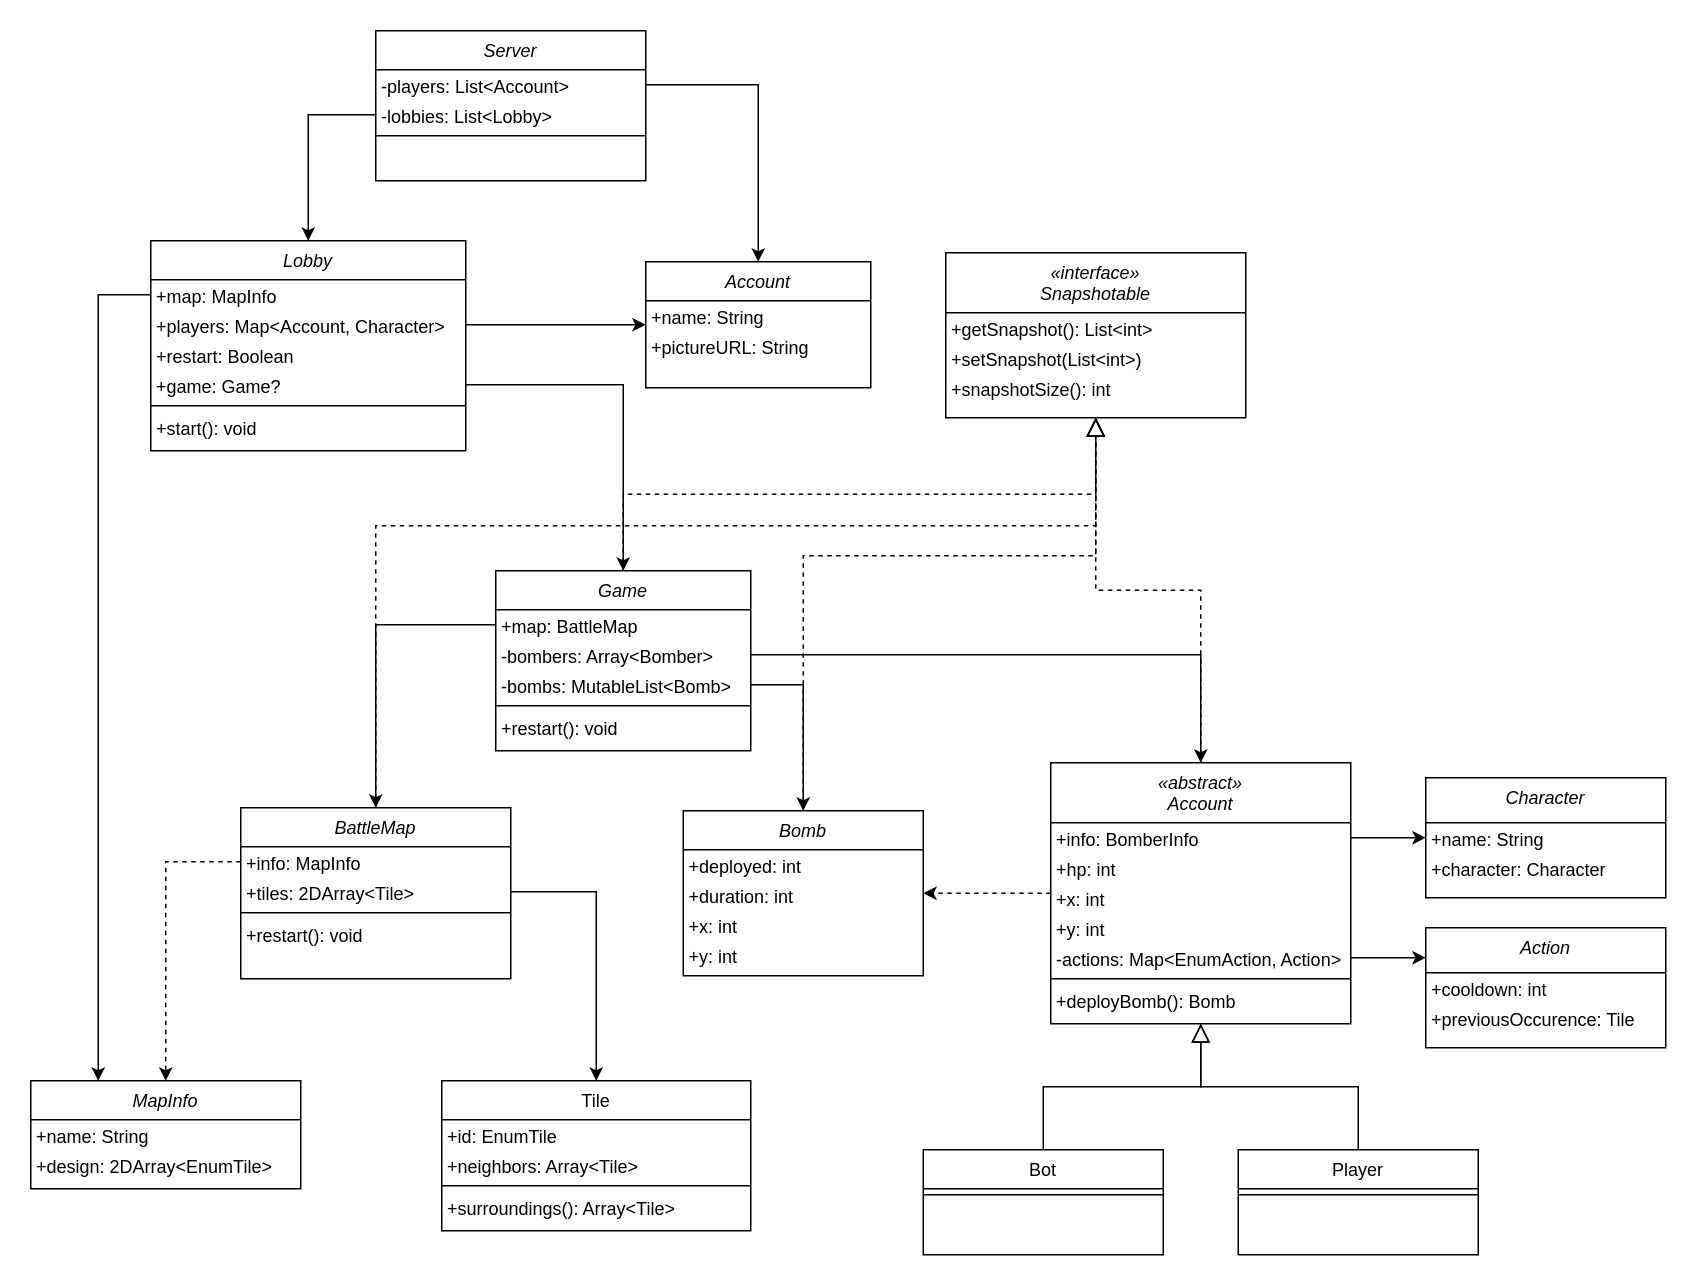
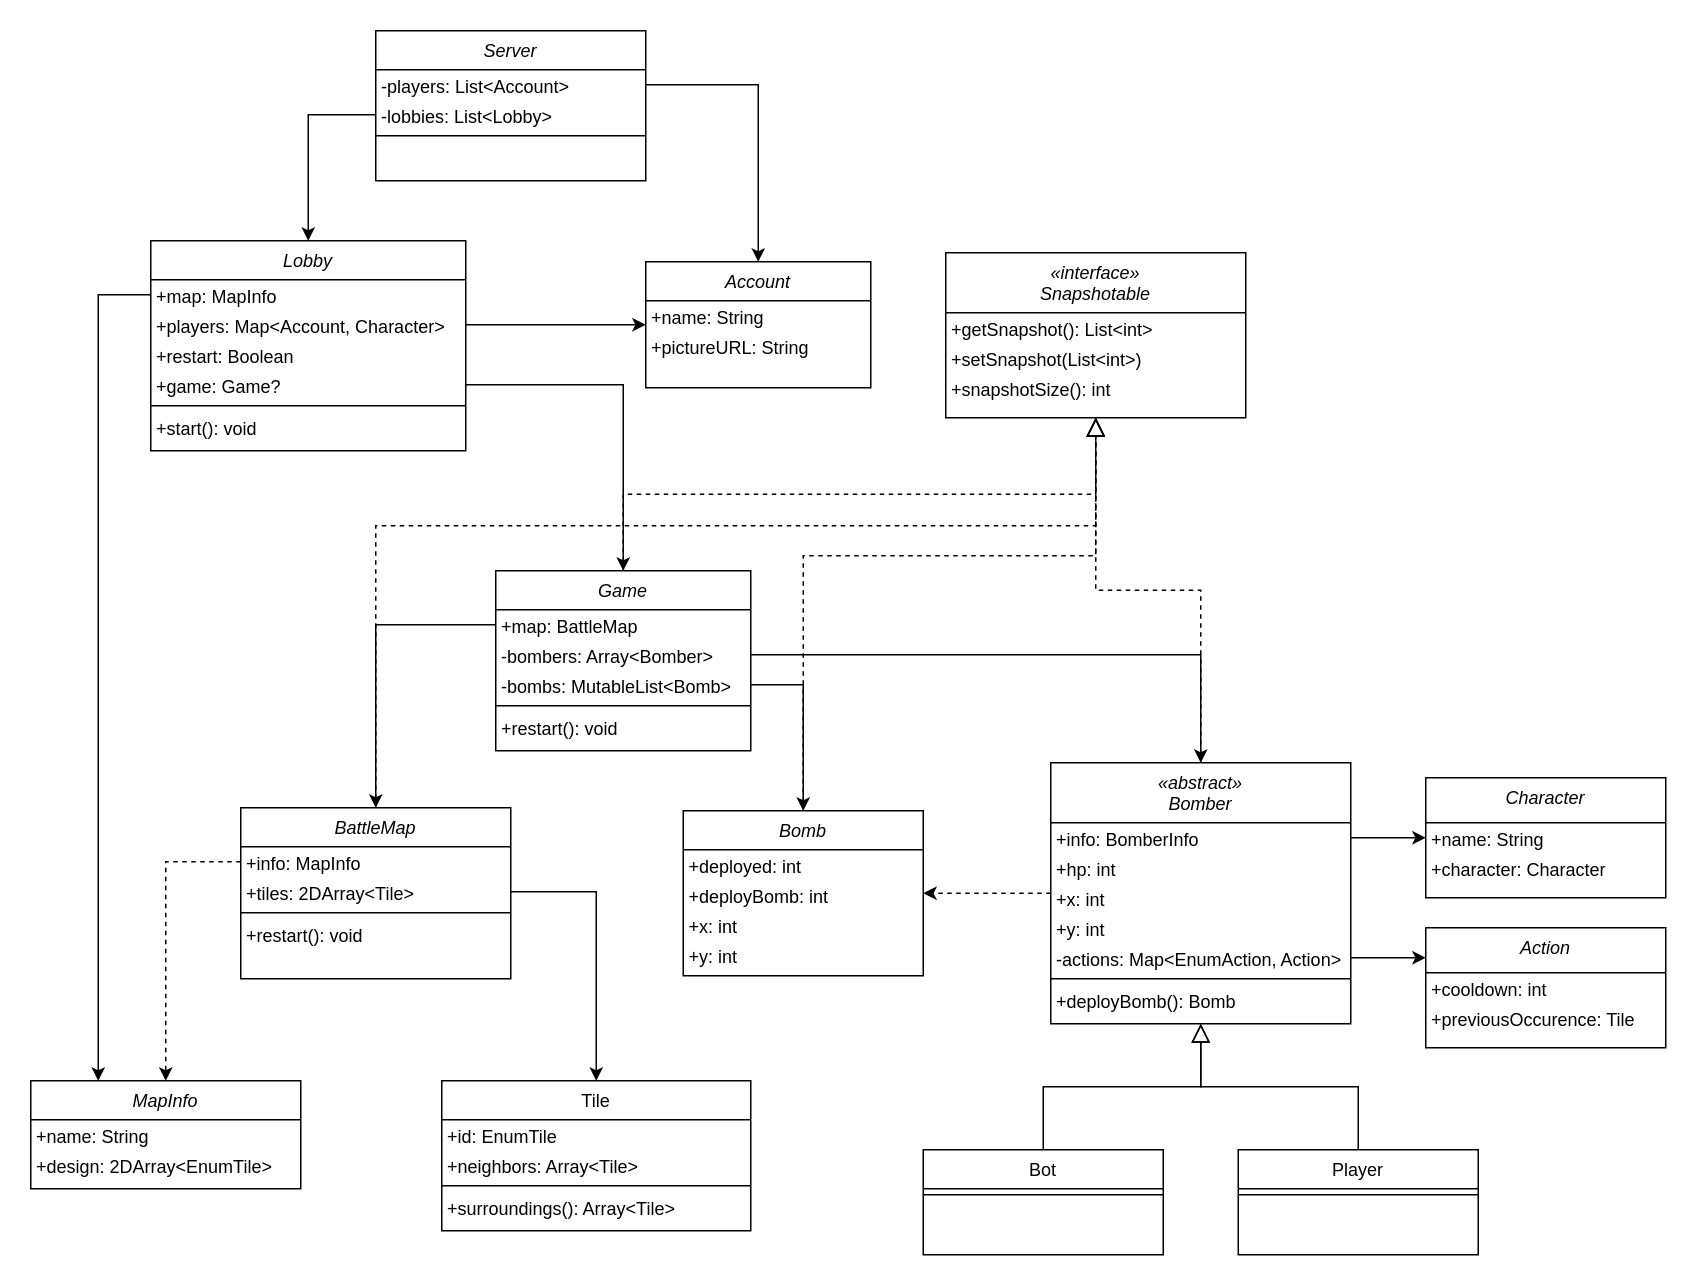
node "«abstract» Account": label "«abstract» Account" -> "«abstract» Bomber"
node "+duration: int": label "+duration: int" -> "+deployBomb: int"
